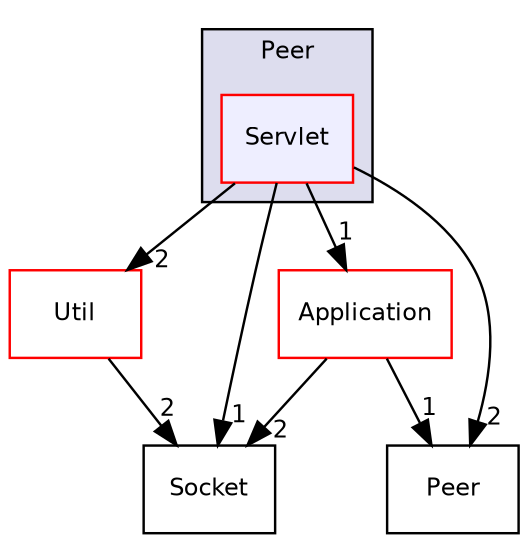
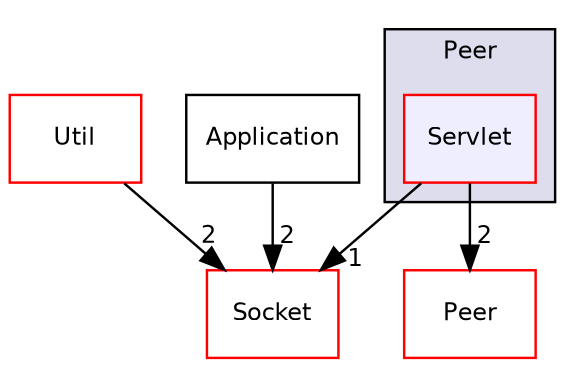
edge "Servlet" -> "Application": removed
edge "Servlet" -> "Util": removed
node "Application": color red -> black
edge "Application" -> "Peer": removed
node "Socket": color black -> red
node "Peer": color black -> red
